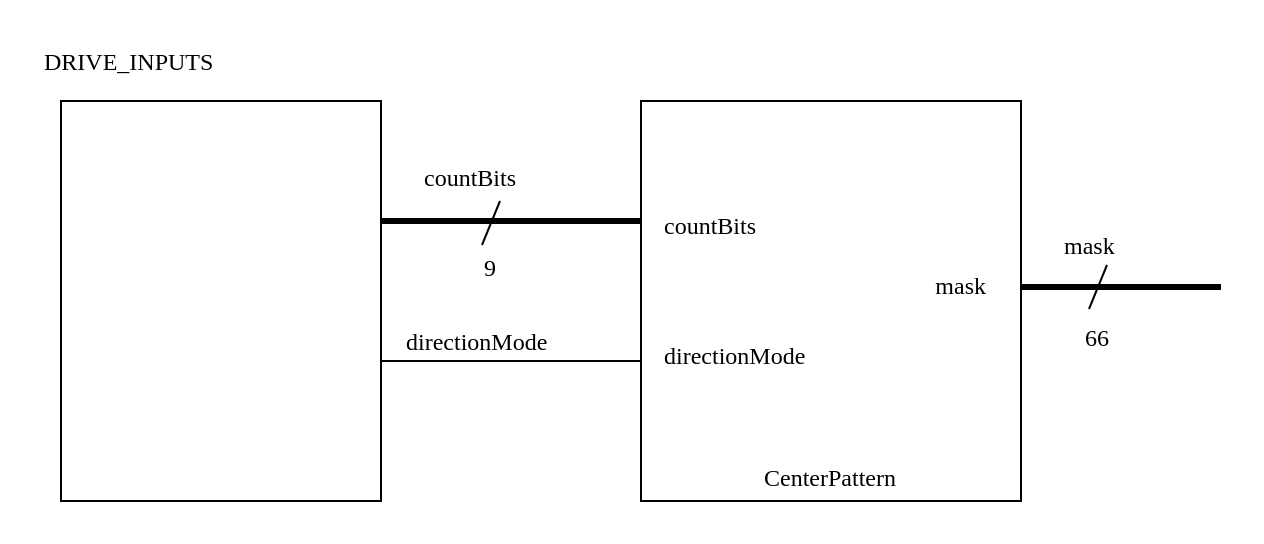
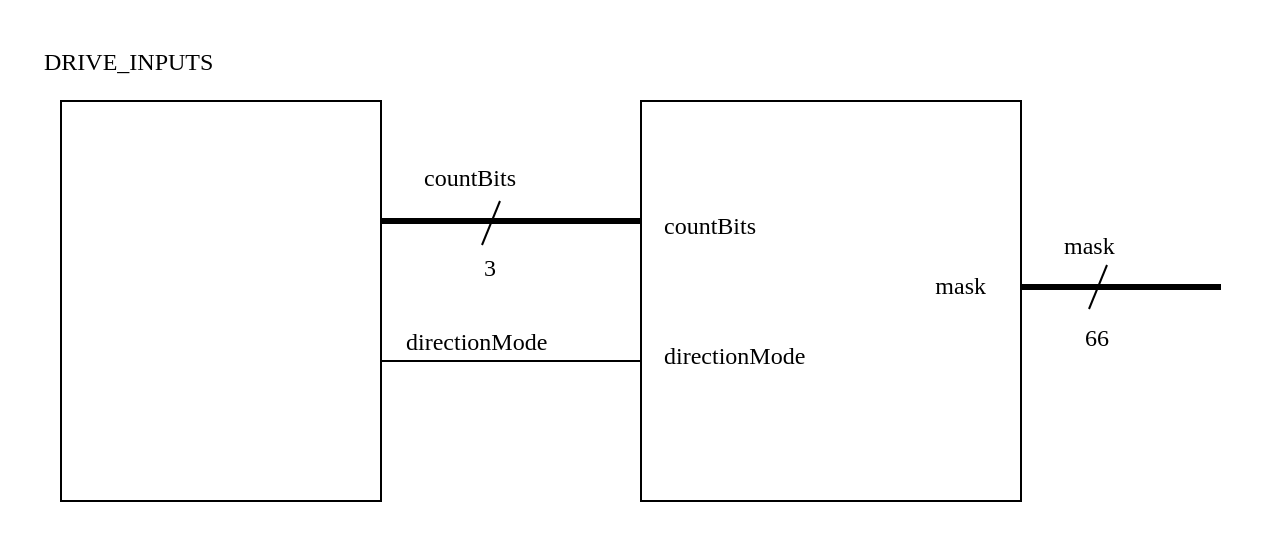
node "9": label "9" -> "3"
node "CenterPattern": removed
